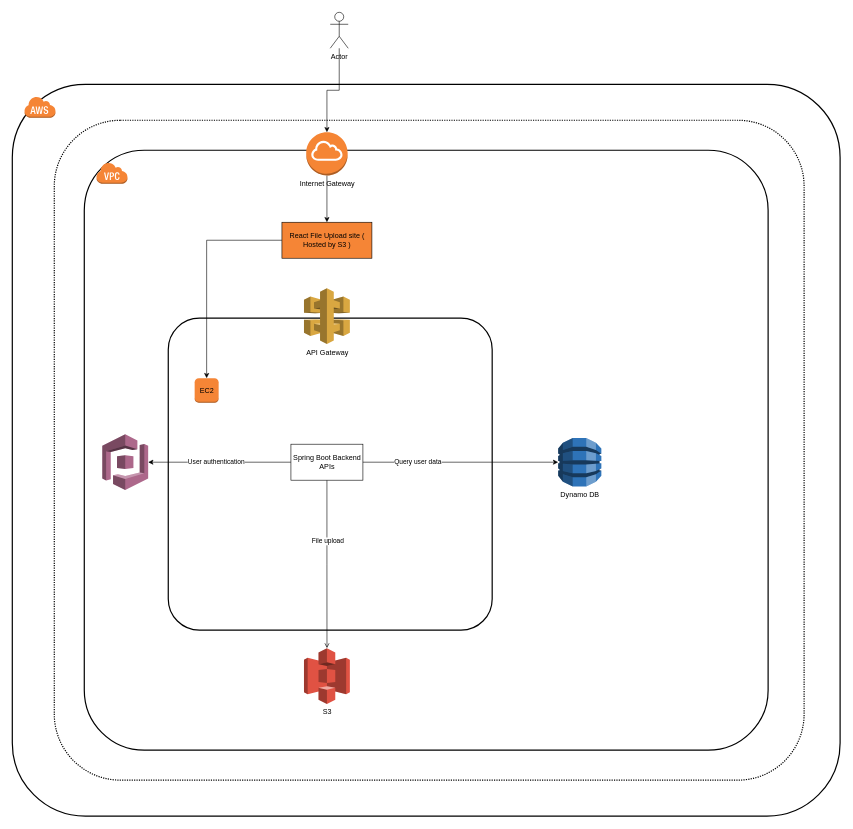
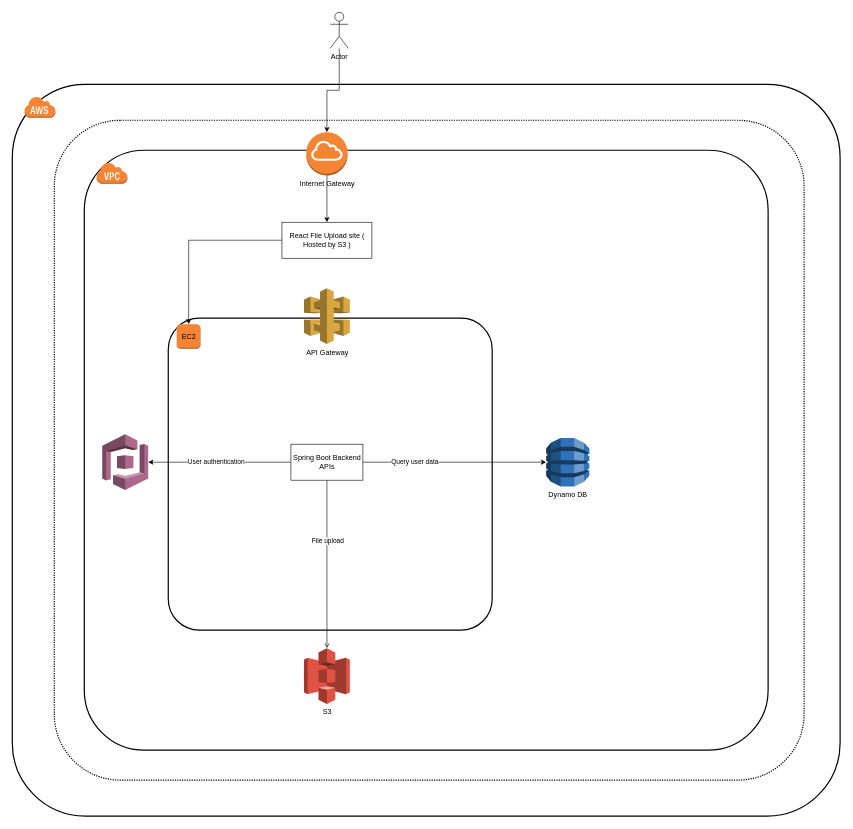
node "React File Upload site ( Hosted by S3 )": fillcolor #f58536 -> #ffffff
node "EC2": moved (207, 391) -> (189, 337)
node "Dynamo DB": moved (580, 462) -> (568, 462)
